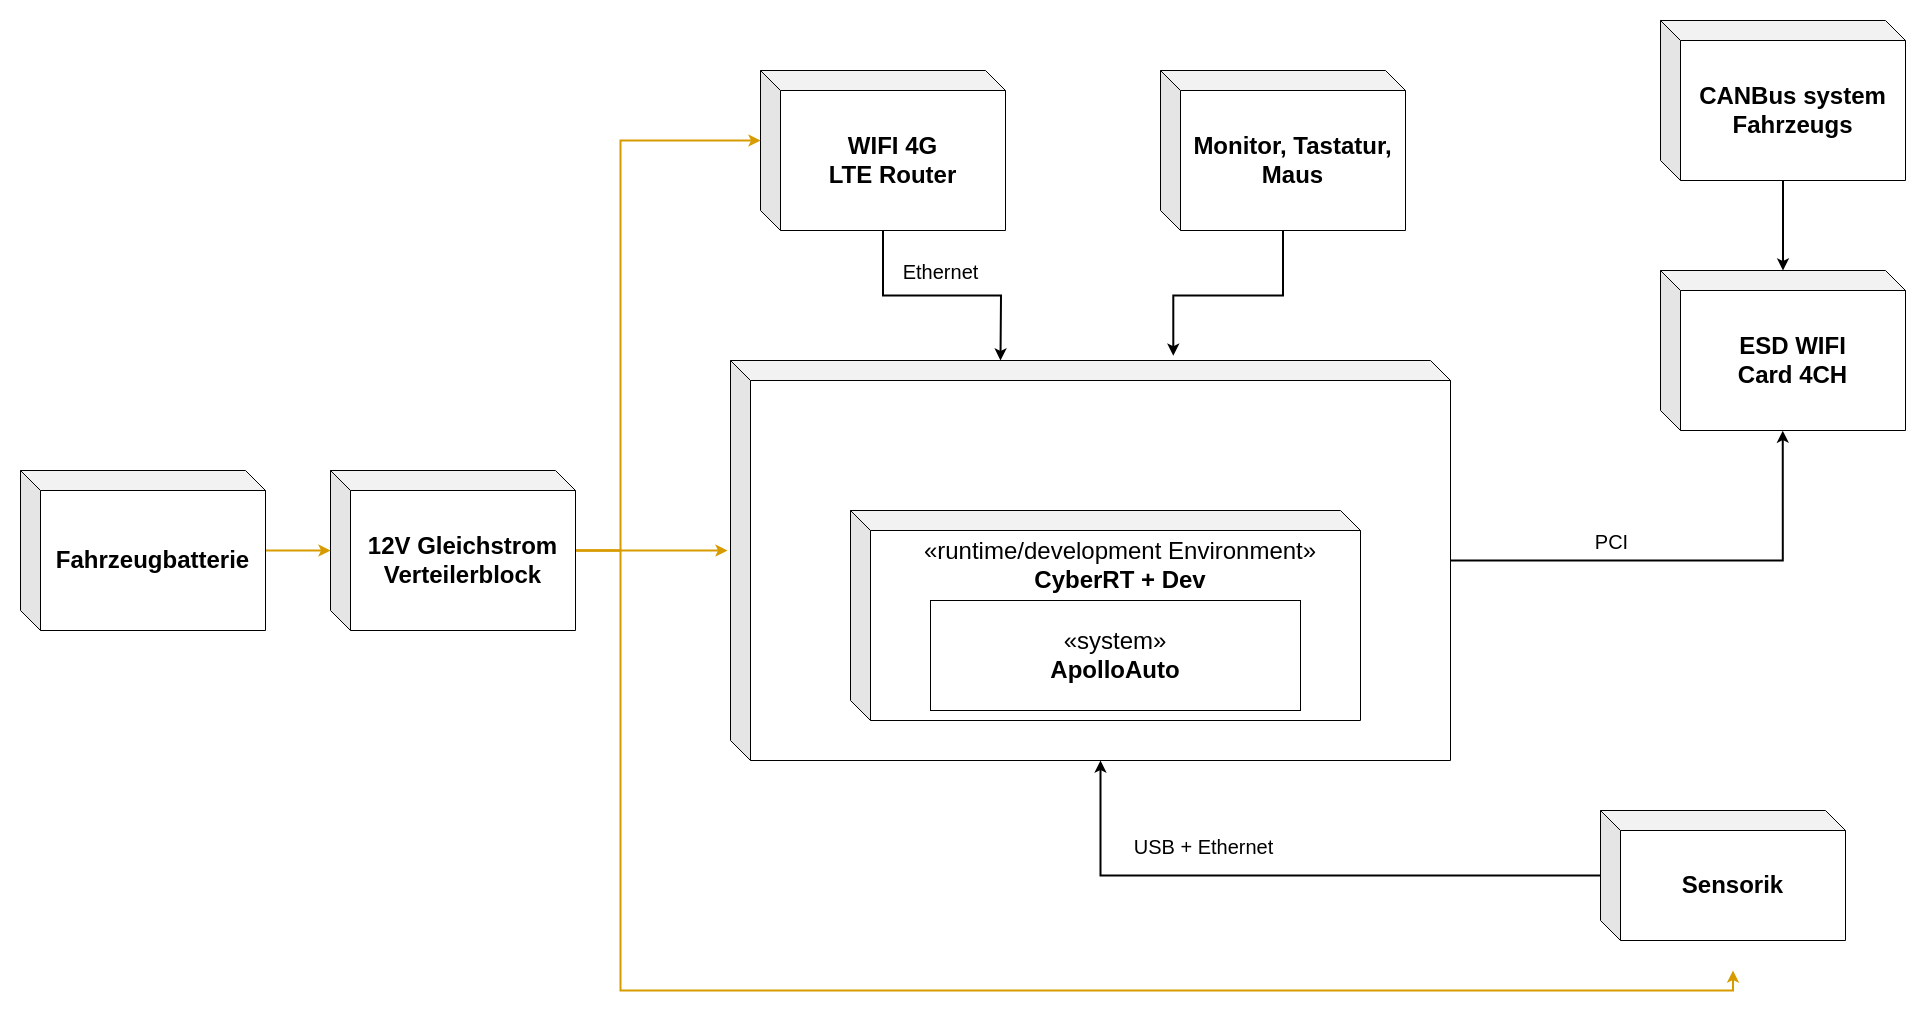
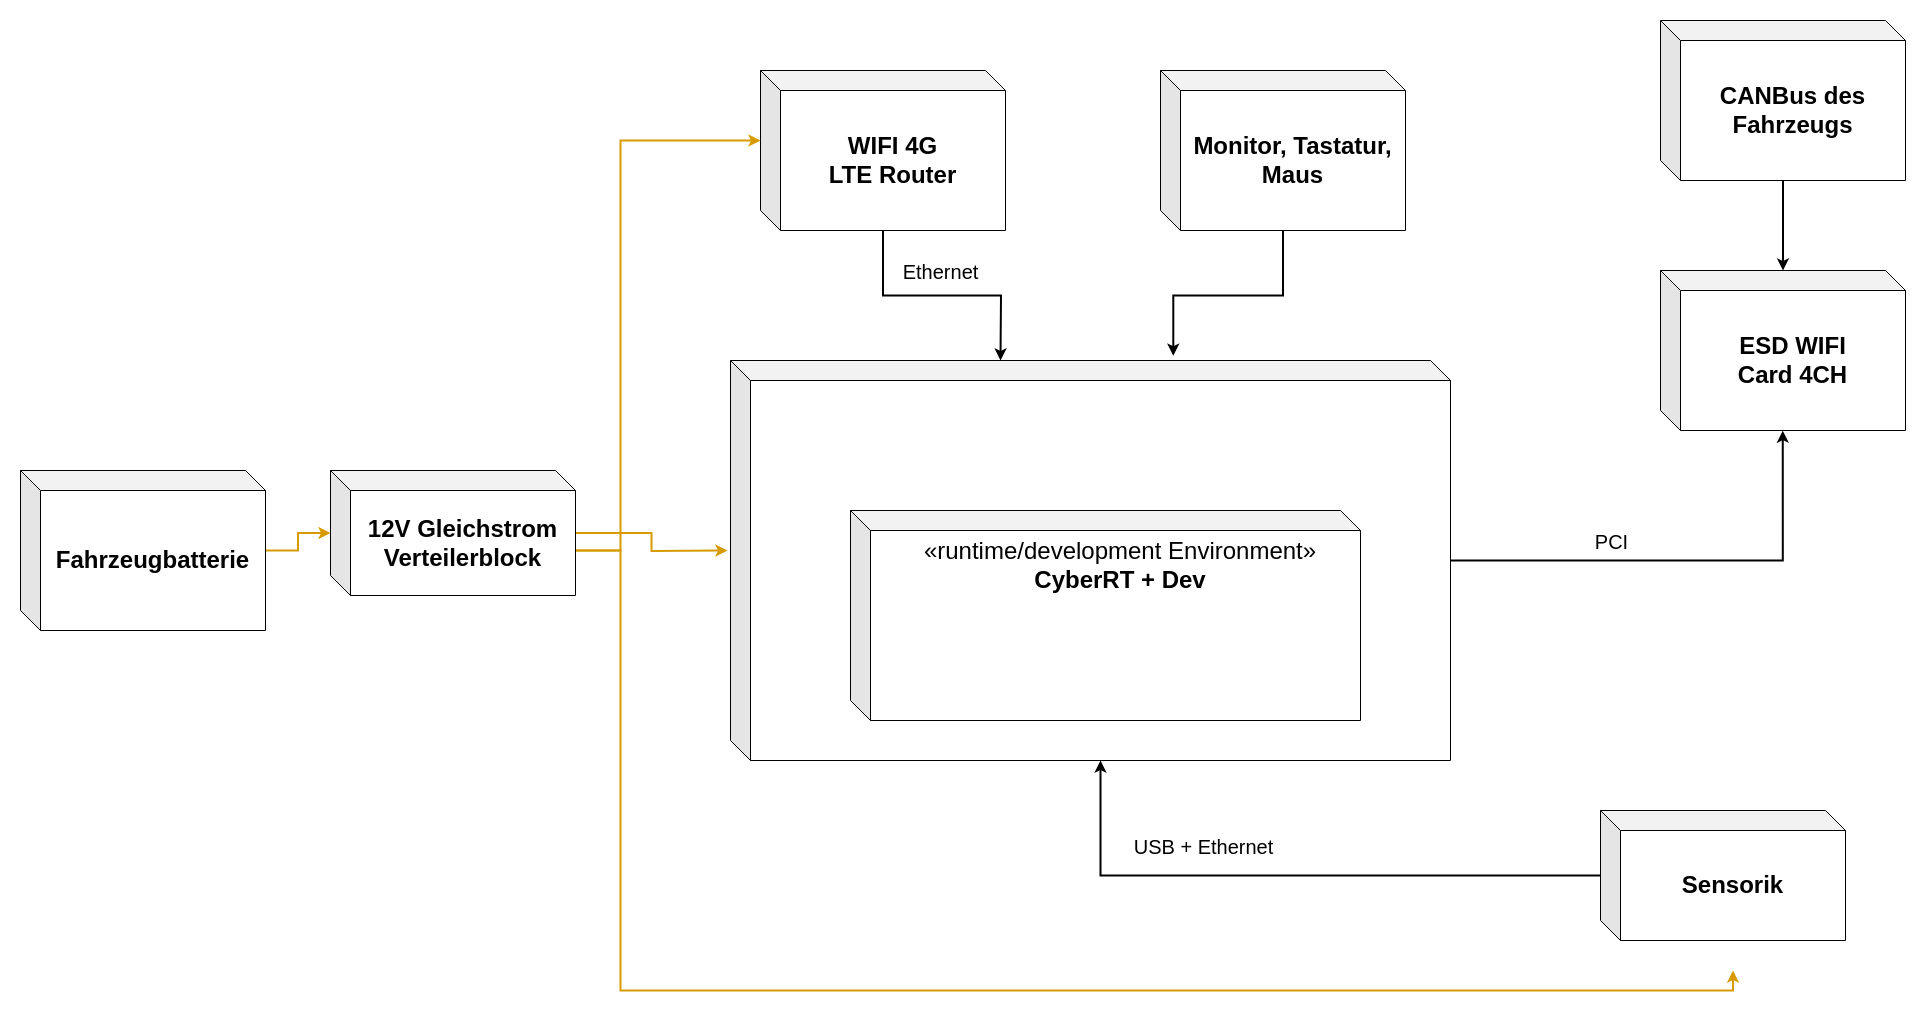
node "CANBus system Fahrzeugs": label "CANBus system Fahrzeugs" -> "CANBus des Fahrzeugs"
node "12V Gleichstrom Verteilerblock": size 245x160 -> 245x125
node "«system» ApolloAuto": removed
